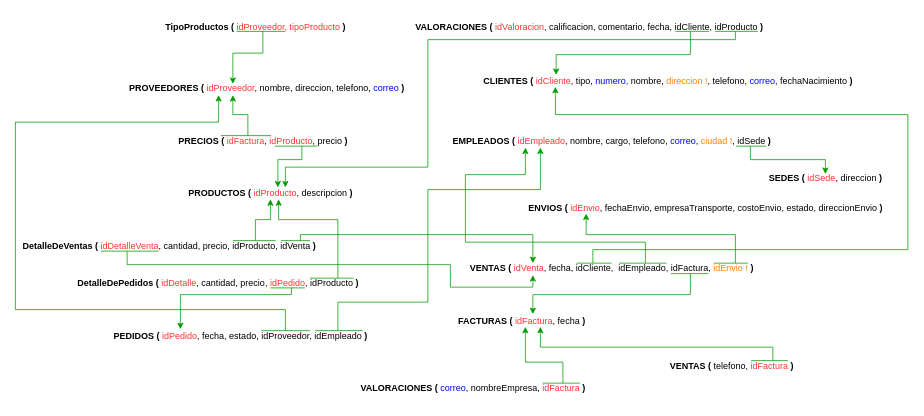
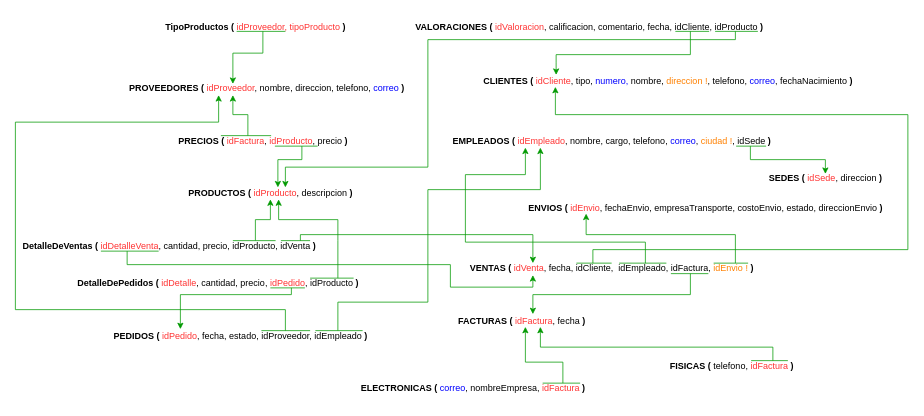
node "VENTAS ( telefono, idFactura )": label "VENTAS ( telefono, idFactura )" -> "FISICAS ( telefono, idFactura )"
node "VALORACIONES ( correo, nombreEmpresa, idFactura )": label "VALORACIONES ( correo, nombreEmpresa, idFactura )" -> "ELECTRONICAS ( correo, nombreEmpresa, idFactura )"
